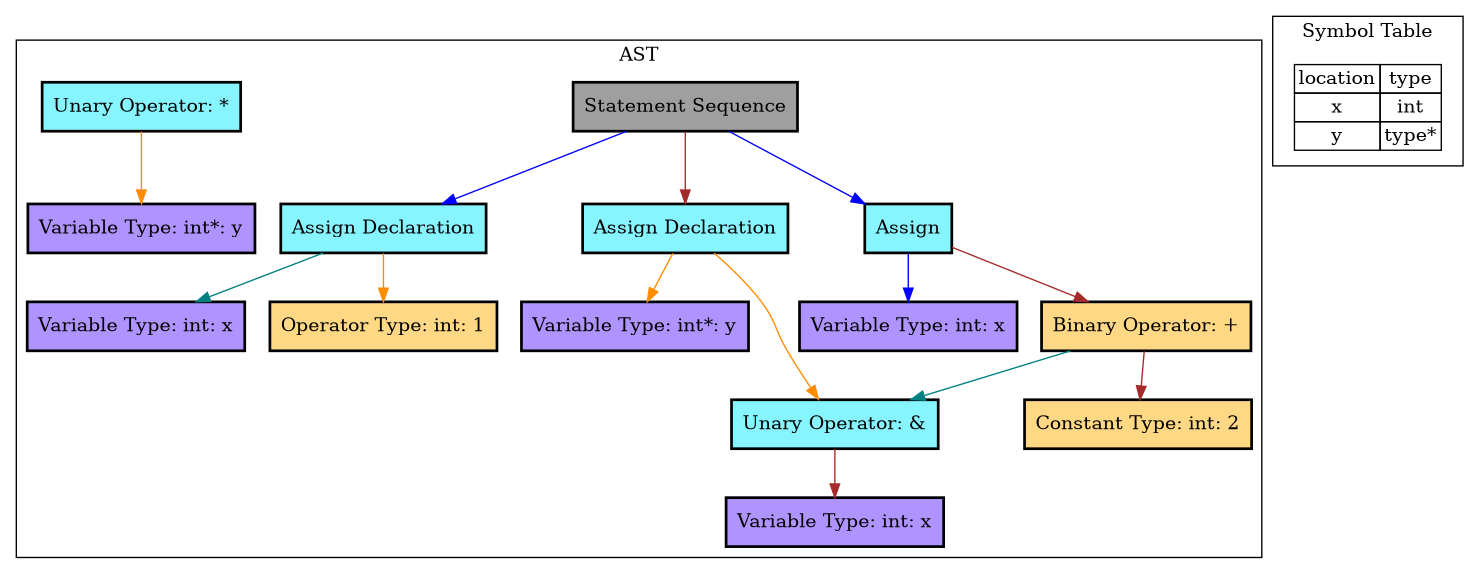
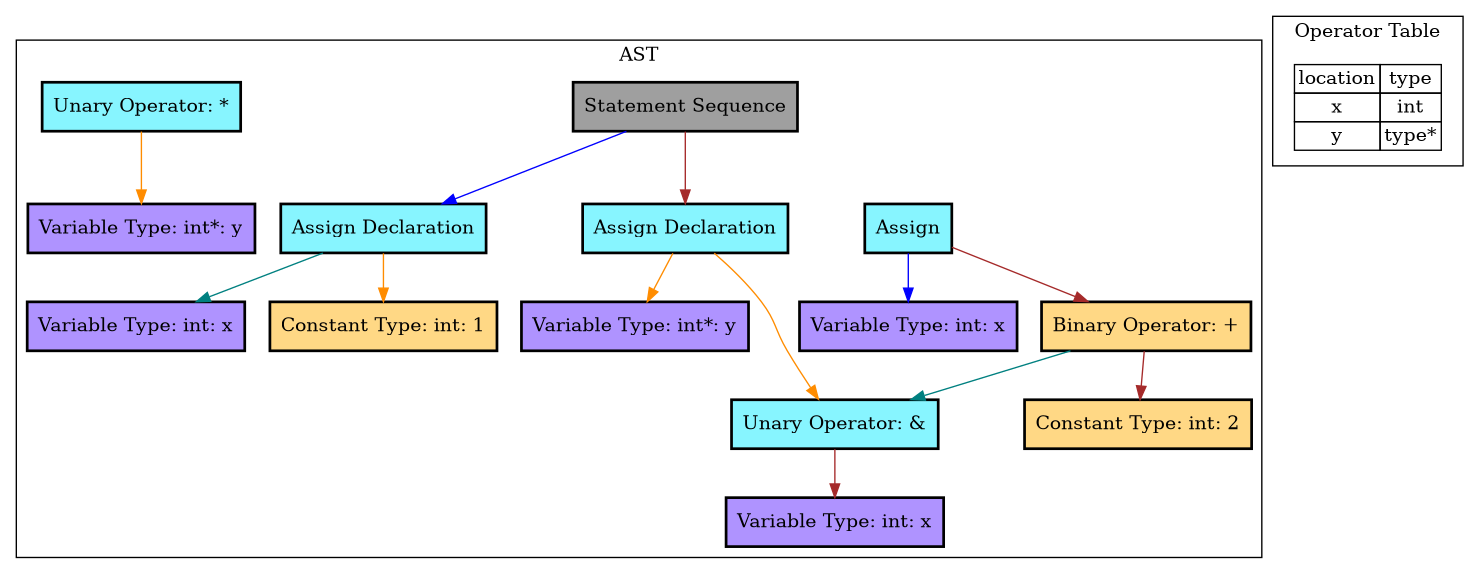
cluster "Symbol Table": label "Symbol Table" -> "Operator Table"
edge "Statement Sequence" -> "Assign": removed
node "Operator Type: int: 1": label "Operator Type: int: 1" -> "Constant Type: int: 1"
